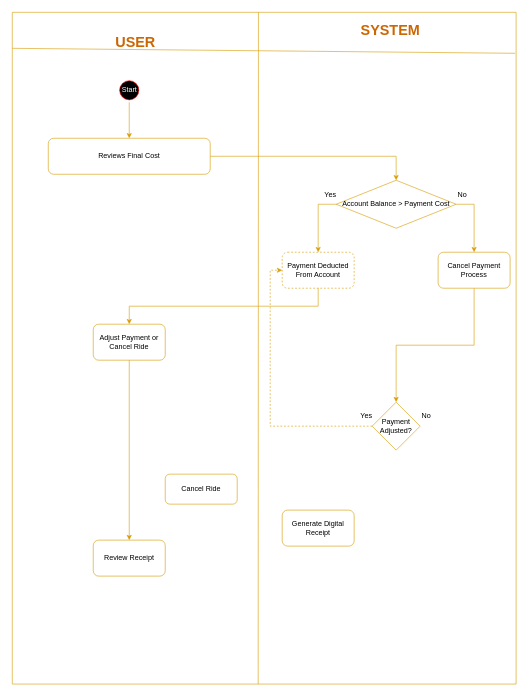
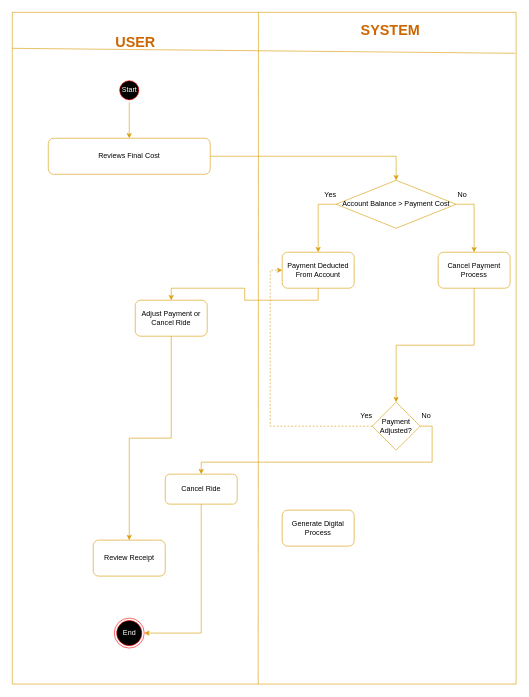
node "Payment Deducted From Account": style dashed -> solid
node "Adjust Payment or Cancel Ride": moved (129, 342) -> (171, 318)
edge "Payment Adjusted?" -> "Cancel Ride": added
node "Generate Digital Receipt": label "Generate Digital Receipt" -> "Generate Digital Process"
node "End": added
edge "Cancel Ride" -> "End": added
